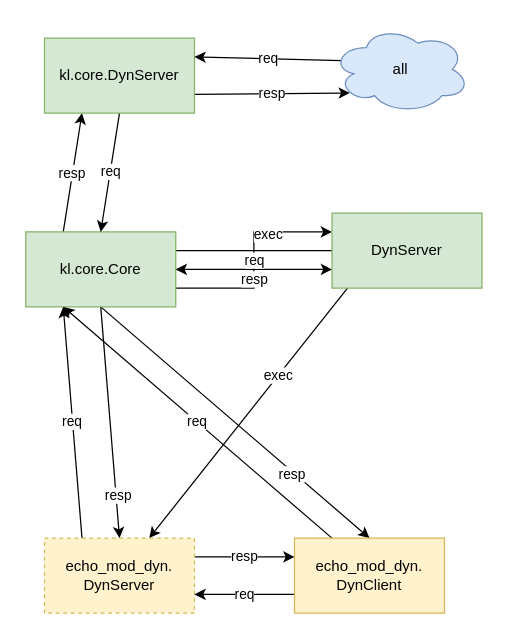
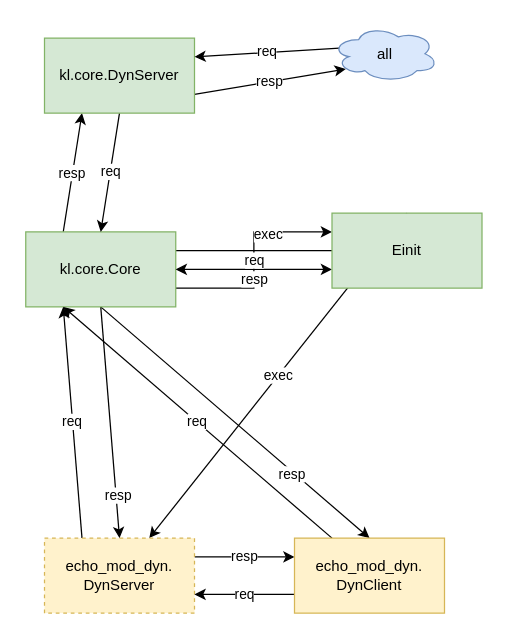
node "all": size 138x88 -> 106x56
node "DynServer": label "DynServer" -> "Einit"
